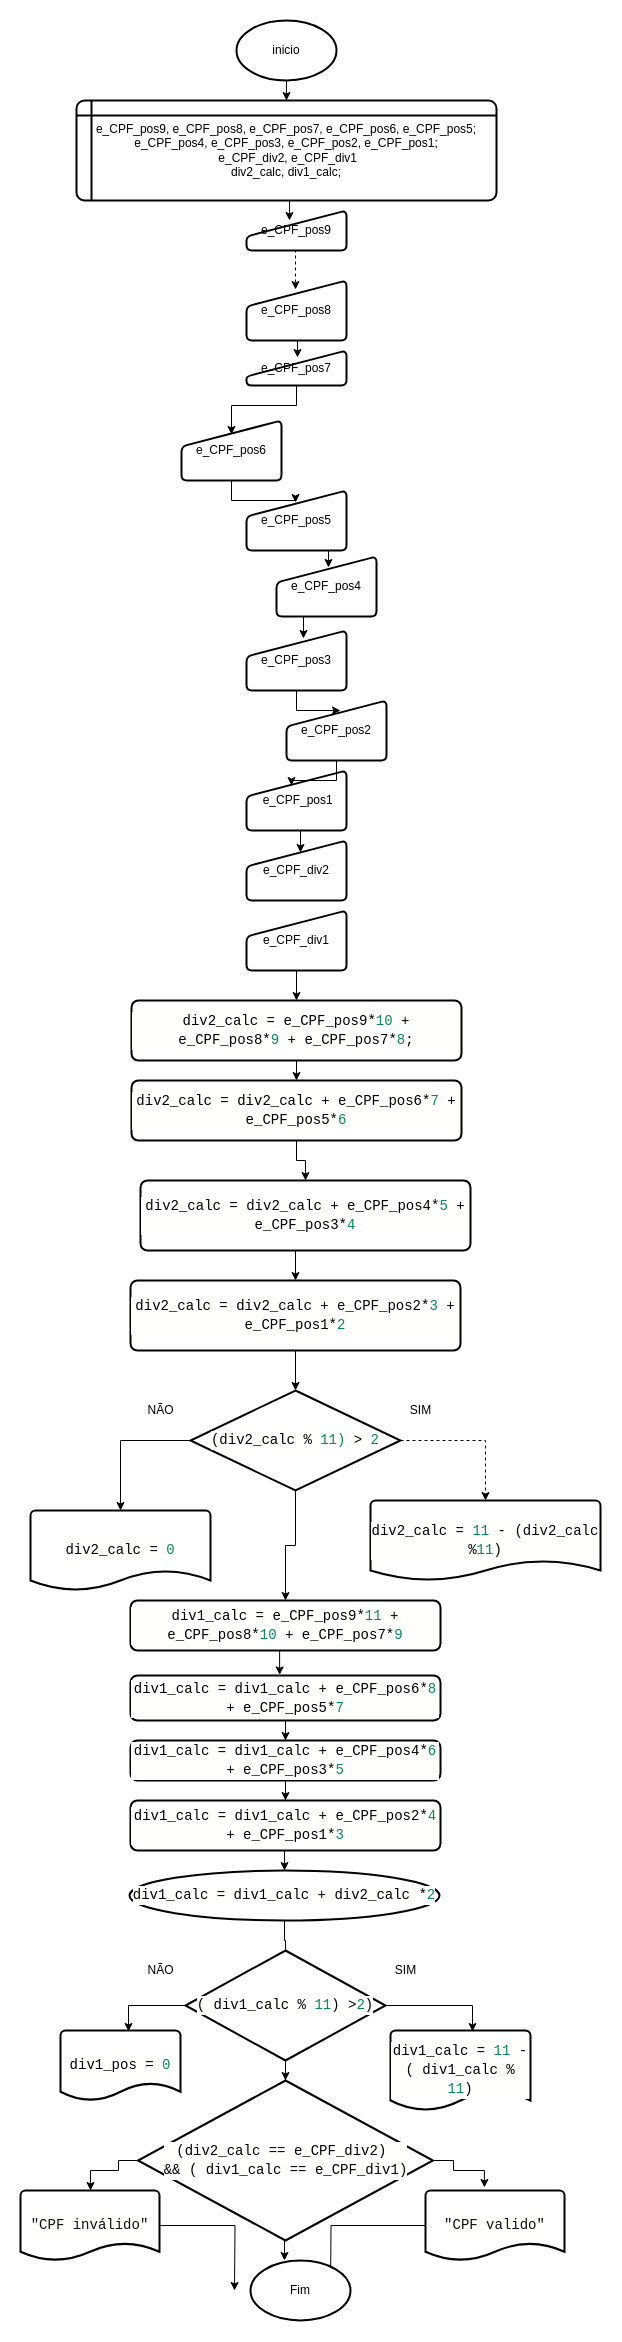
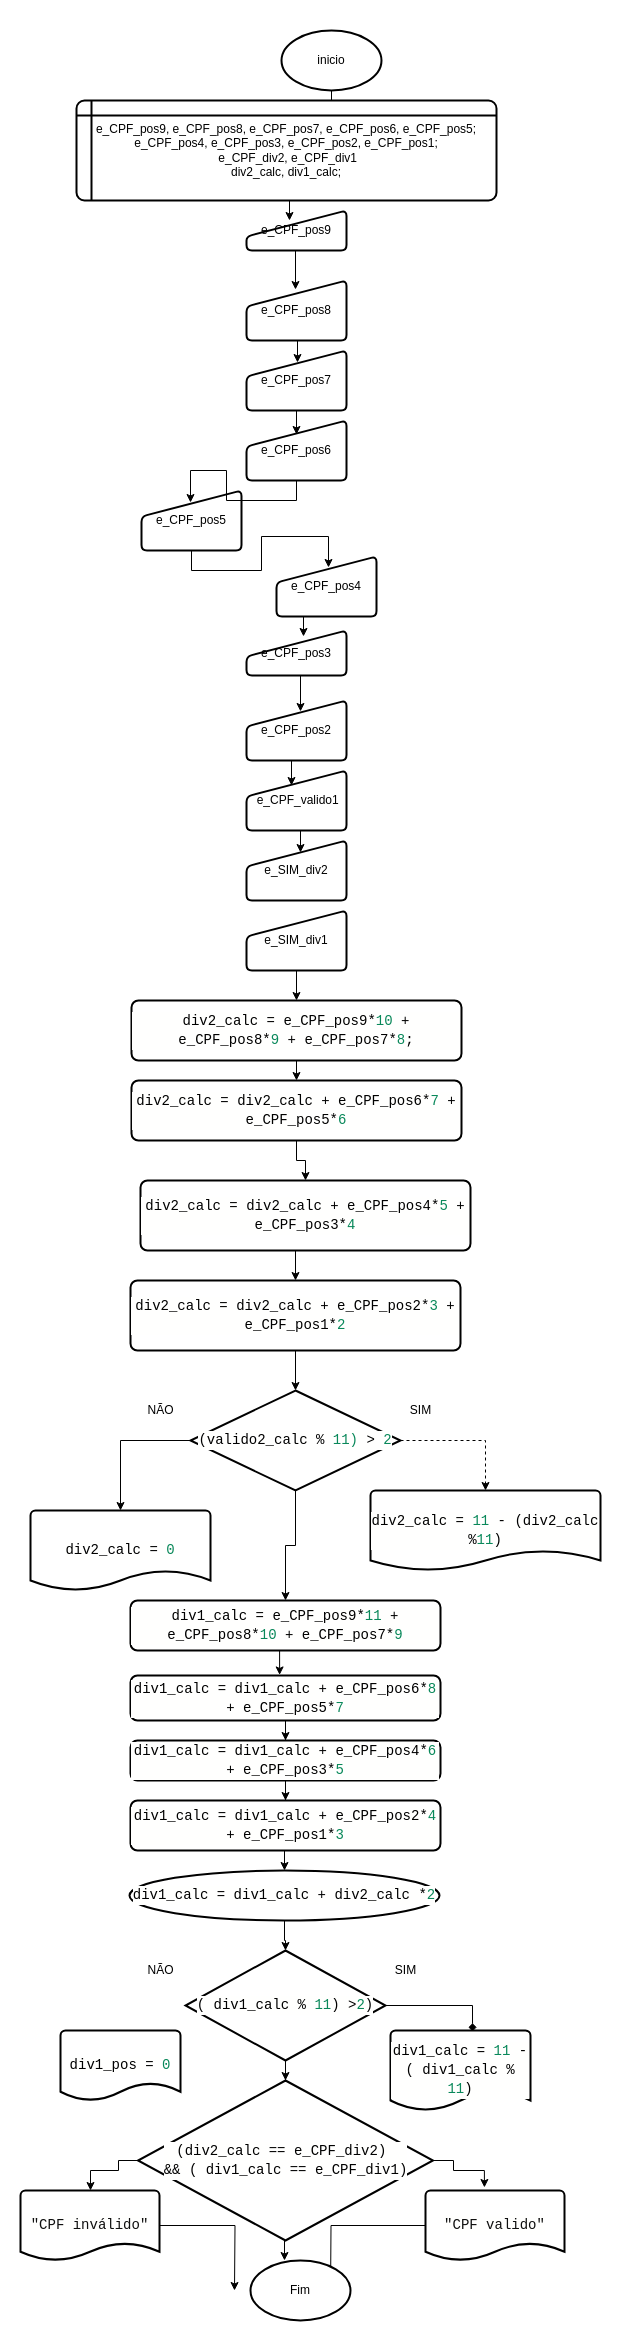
node "inicio": moved (287, 51) -> (332, 61)
edge "e_CPF_pos9" -> "e_CPF_pos8": style dashed -> solid
node "e_CPF_pos7": size 100x35 -> 100x60
node "e_CPF_pos6": moved (232, 451) -> (297, 451)
node "e_CPF_pos5": moved (297, 521) -> (192, 521)
node "e_CPF_pos3": size 100x60 -> 100x45
node "e_CPF_pos2": moved (337, 731) -> (297, 731)
node "e_CPF_pos1": label "e_CPF_pos1" -> "e_CPF_valido1"
node "e_CPF_div2": label "e_CPF_div2" -> "e_SIM_div2"
node "e_CPF_div1": label "e_CPF_div1" -> "e_SIM_div1"
node "(div2_calc % 11) > 2": label "(div2_calc % 11) > 2" -> "(valido2_calc % 11) > 2"
node "div2_calc = 11 - (div2_calc %11)": moved (486, 1541) -> (486, 1531)
edge "div1_calc = div1_calc + div2_calc *2" -- "( div1_calc % 11) >2)": arrowhead none -> classic
edge "( div1_calc % 11) >2)" -> "div1_pos = 0": removed
edge "( div1_calc % 11) >2)" -> "div1_calc = 11 - ( div1_calc % 11)": arrowhead classic -> diamond
